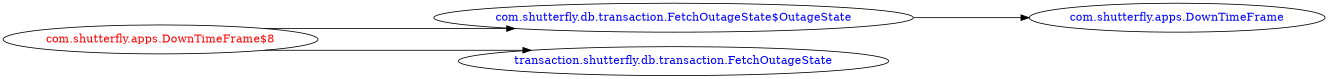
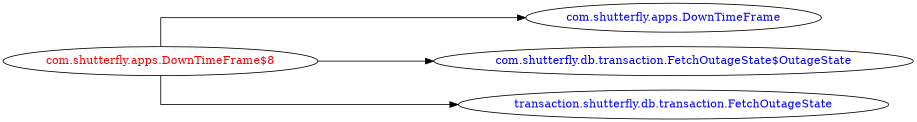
edge "com.shutterfly.db.transaction.FetchOutageState$OutageState" -> "com.shutterfly.apps.DownTimeFrame": now "com.shutterfly.apps.DownTimeFrame$8" -> "com.shutterfly.apps.DownTimeFrame"
